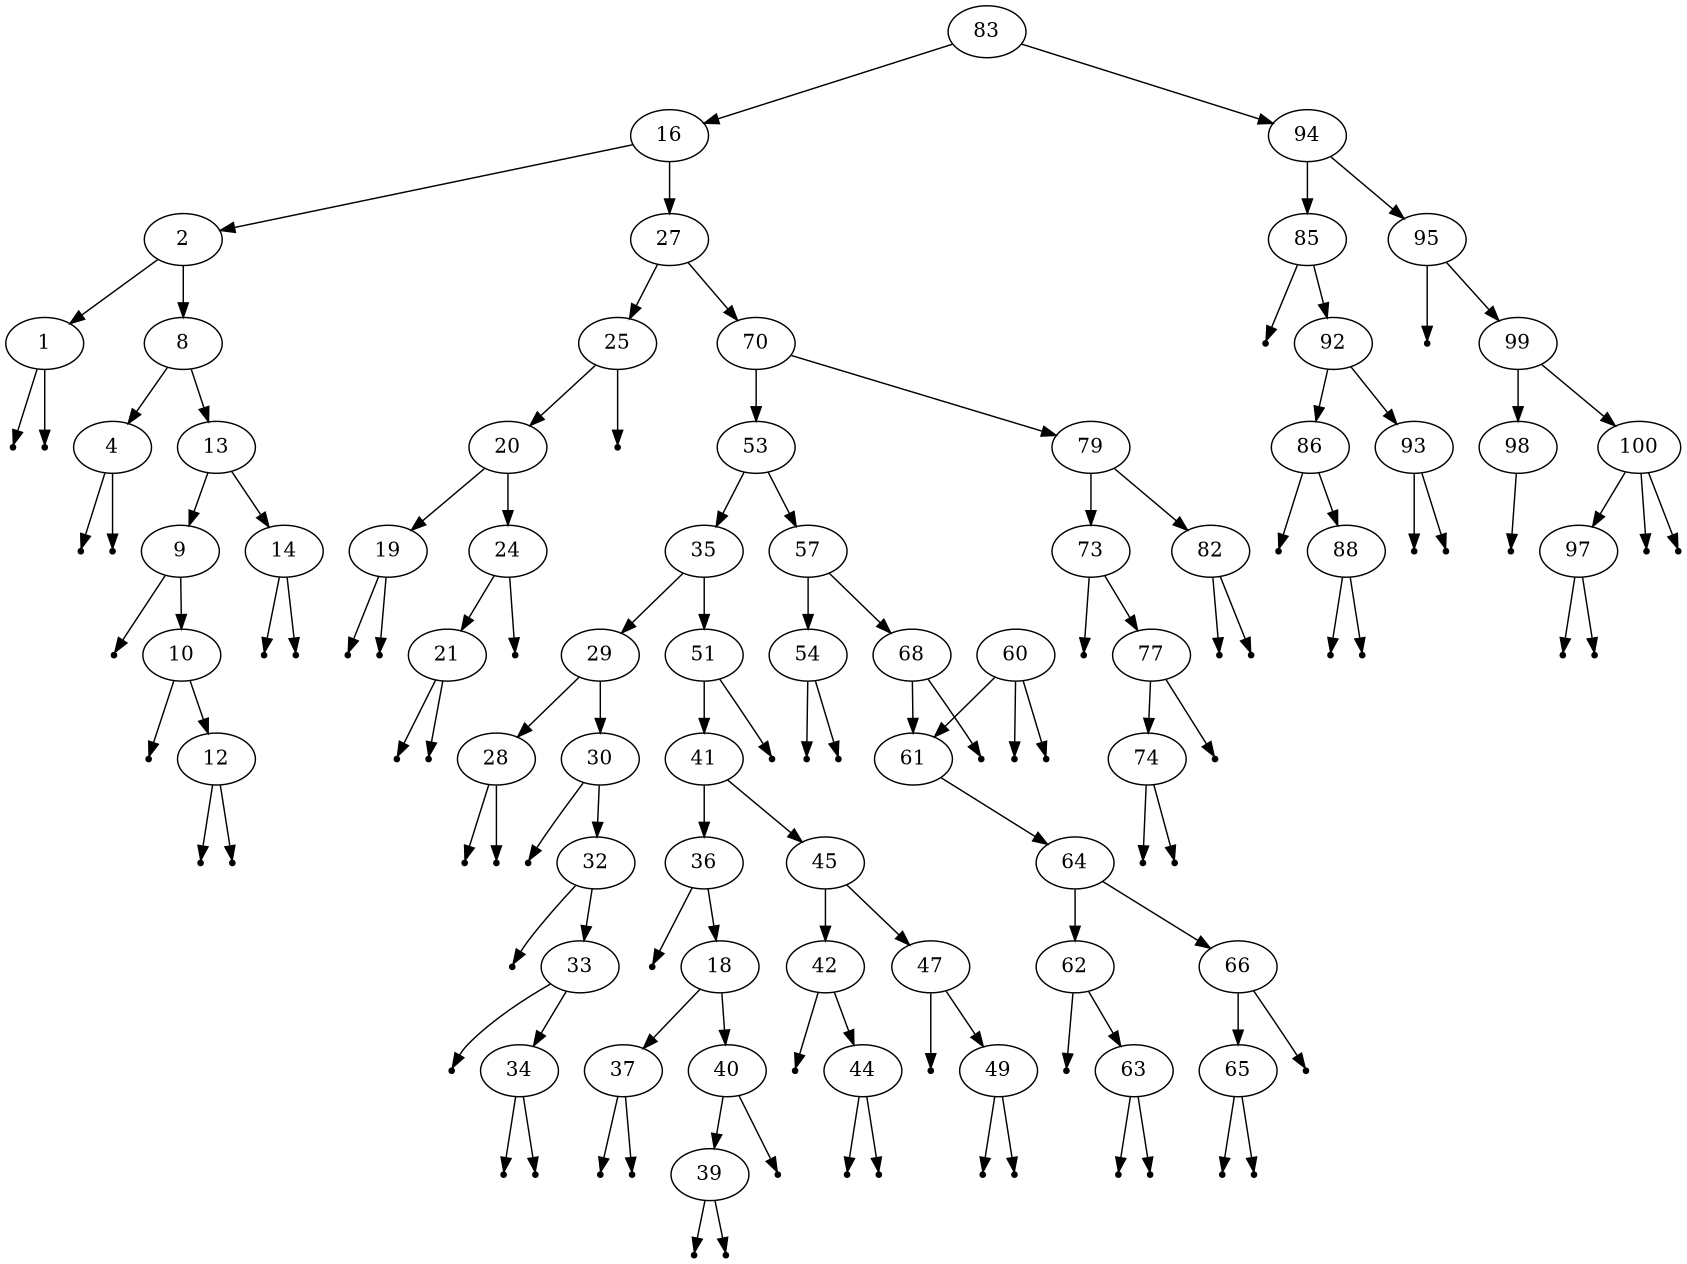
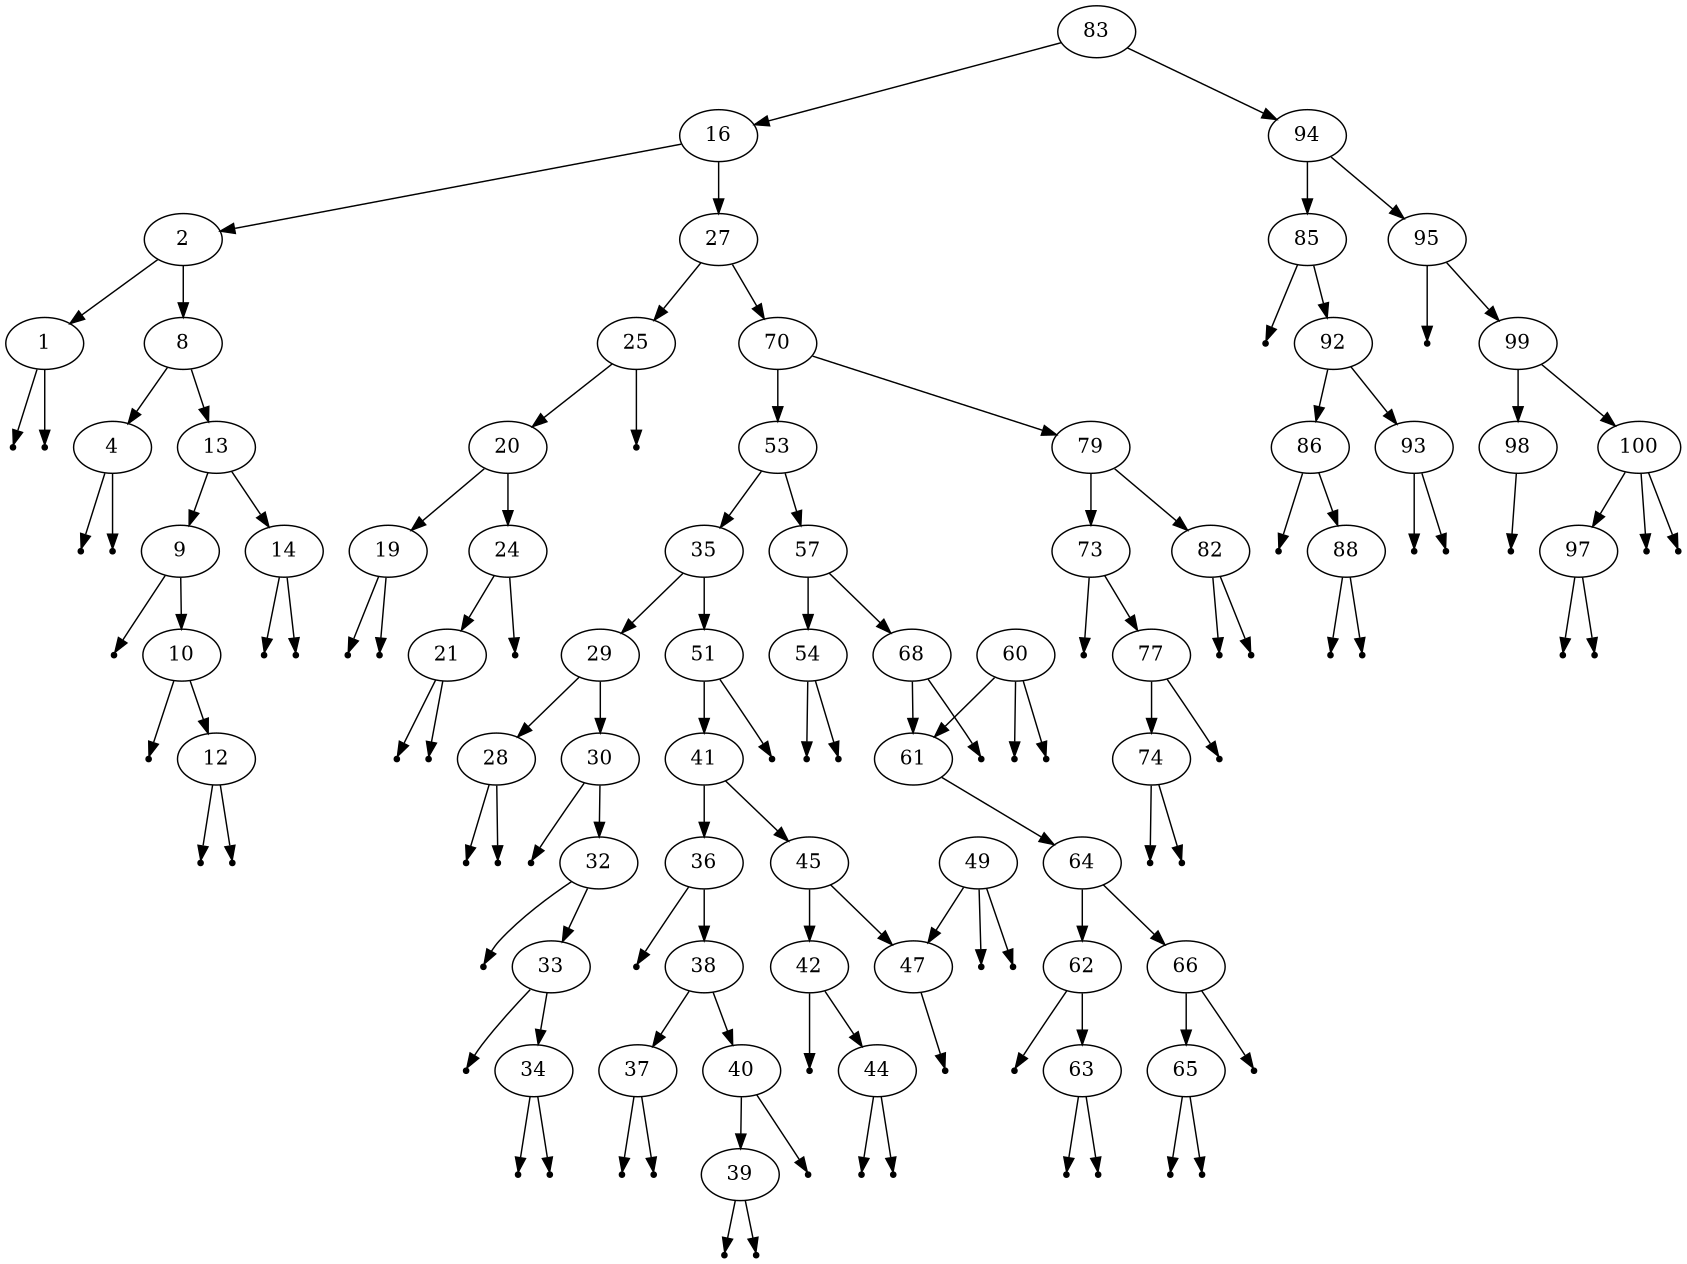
node "18": label "18" -> "38"
edge "47" -> "49": reversed
